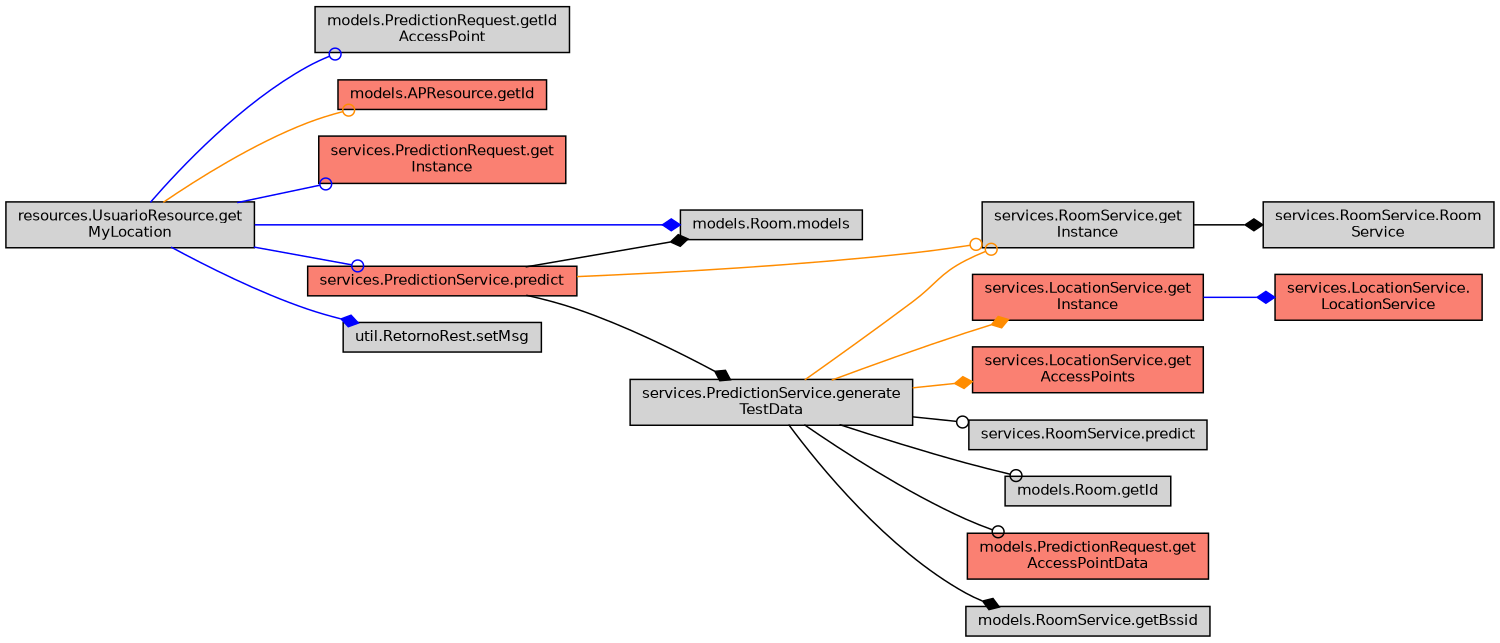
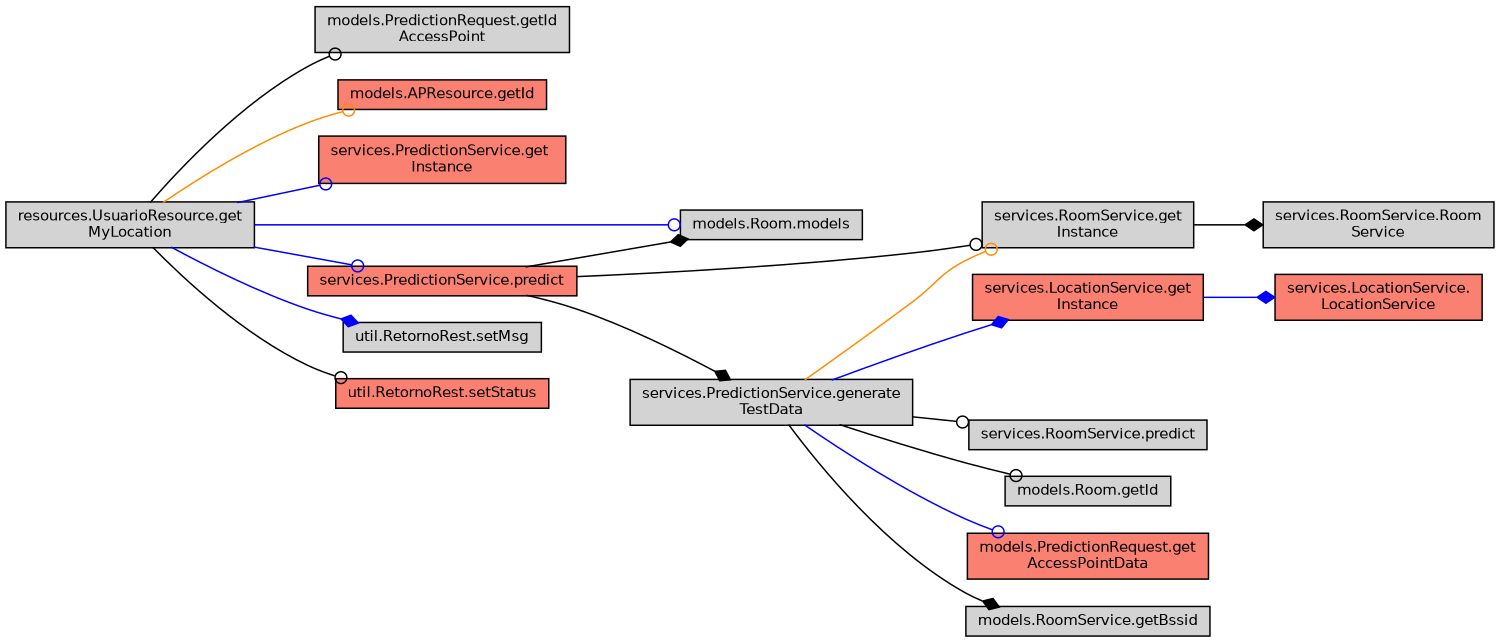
edge "resources.UsuarioResource.get MyLocation" -> "models.PredictionRequest.getId AccessPoint": color blue -> black
node "services.PredictionRequest.get Instance": label "services.PredictionRequest.get Instance" -> "services.PredictionService.get Instance"
edge "resources.UsuarioResource.get MyLocation" -> "models.Room.models": arrowhead diamond -> odot
edge "services.PredictionService.predict" -> "services.RoomService.get Instance": color darkorange -> black
edge "services.PredictionService.generate TestData" -> "services.LocationService.get Instance": color darkorange -> blue
node "services.LocationService.get AccessPoints": removed
node "util.RetornoRest.setStatus": added
edge "services.PredictionService.generate TestData" -> "models.PredictionRequest.get AccessPointData": color black -> blue
